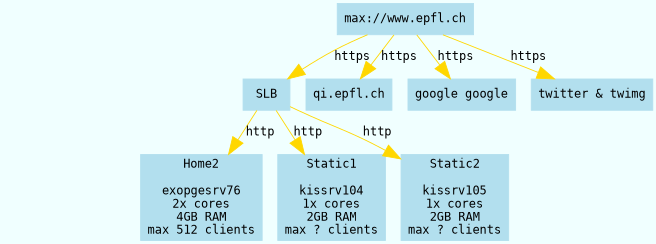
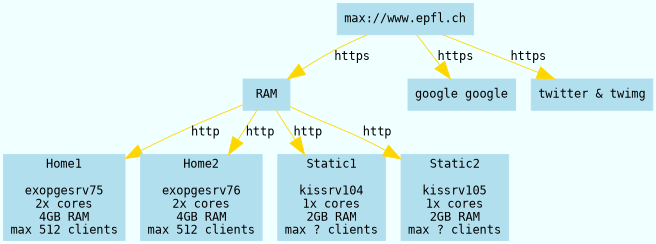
node "SLB": label "SLB" -> "RAM"
node "qi.epfl.ch": removed
node "Home1 exopgesrv75 2x cores 4GB RAM max 512 clients": added
